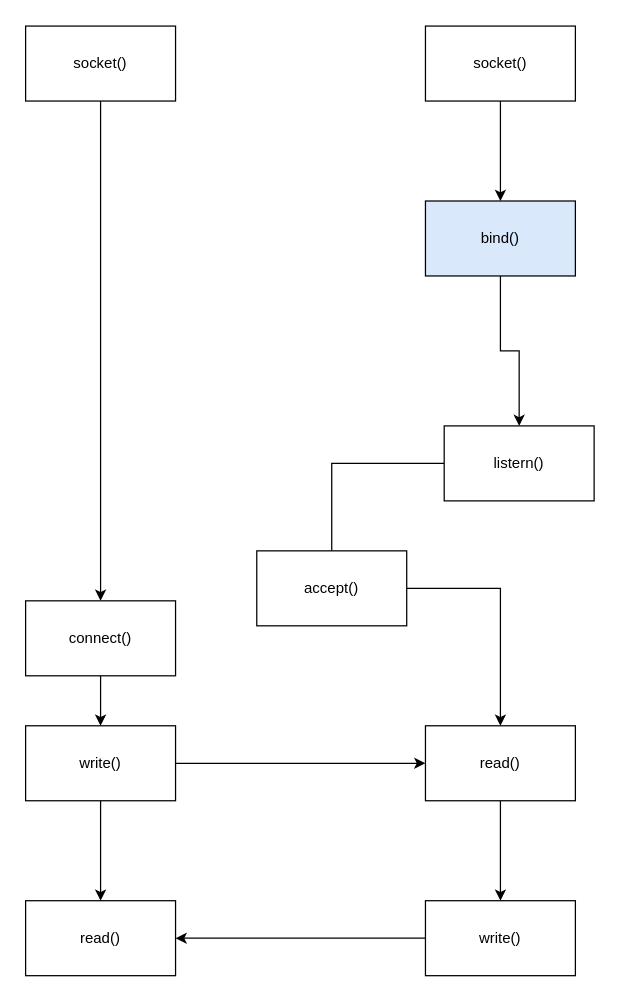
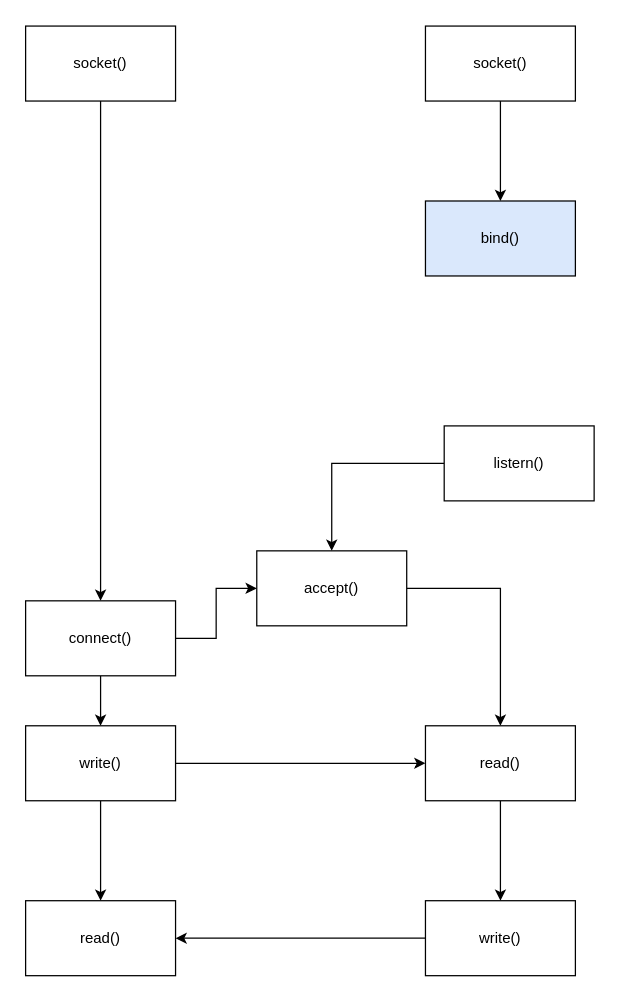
edge "bind()" -> "listern()": removed
edge "listern()" -- "accept()": arrowhead none -> classic
edge "connect()" -> "accept()": added
